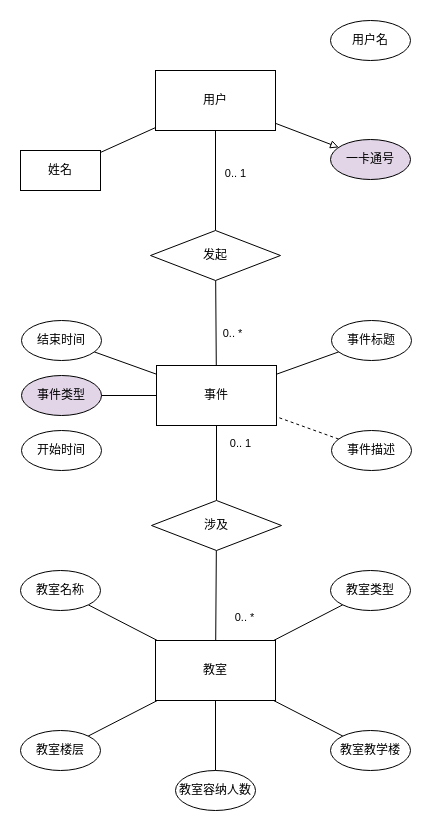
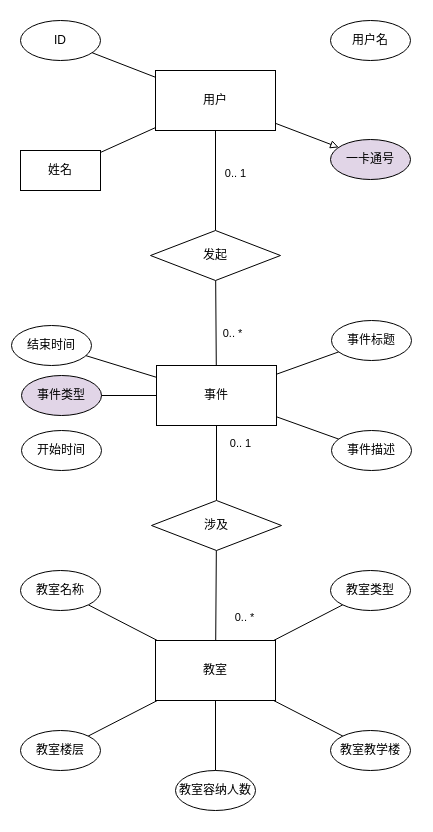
node "ID": added
edge "ID" -- "用户": added
node "结束时间": moved (62, 341) -> (52, 346)
edge "事件" -- "事件描述": style dashed -> solid
